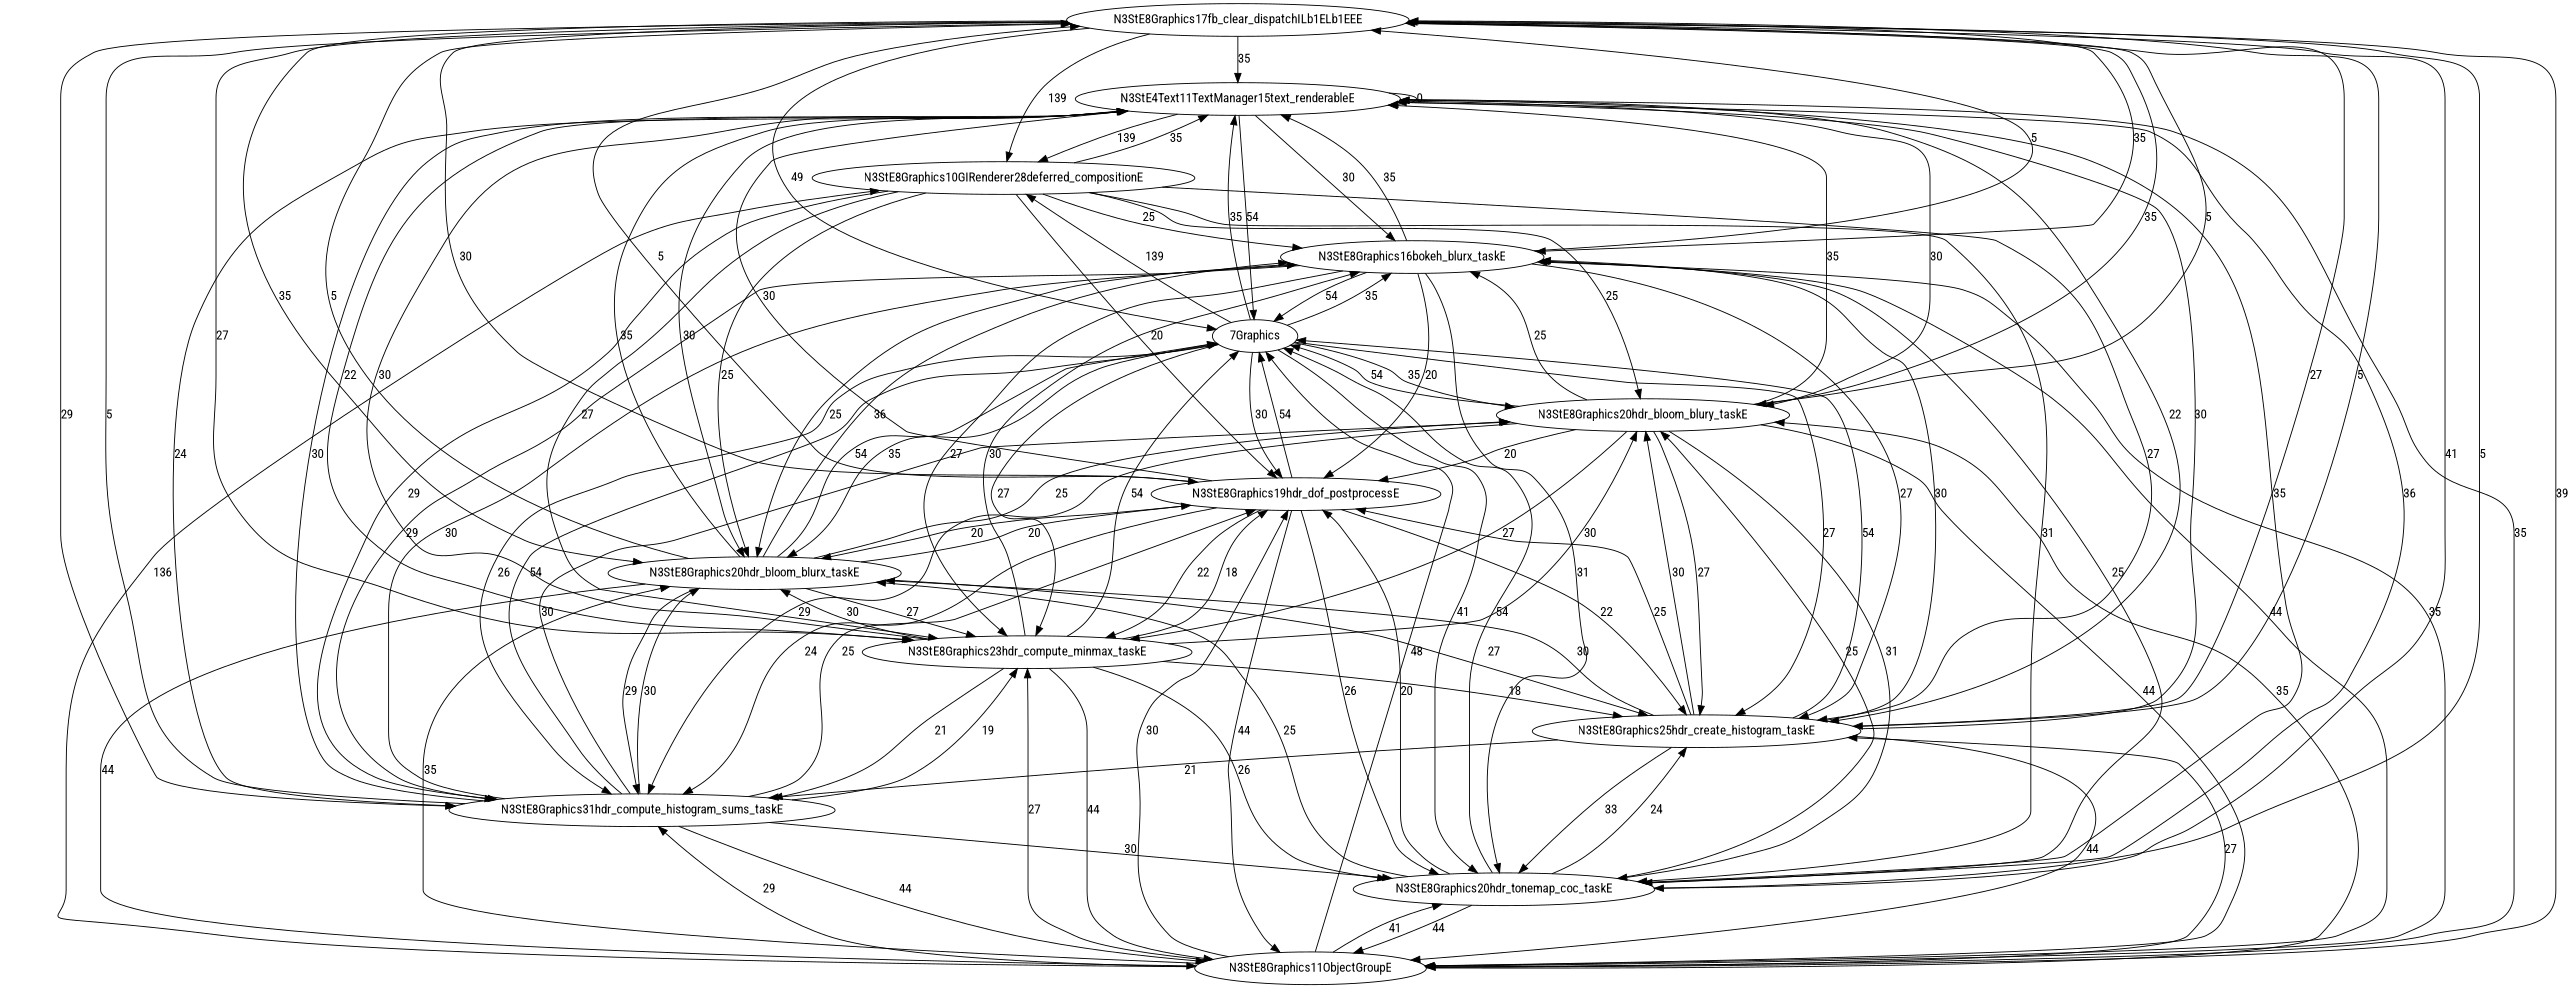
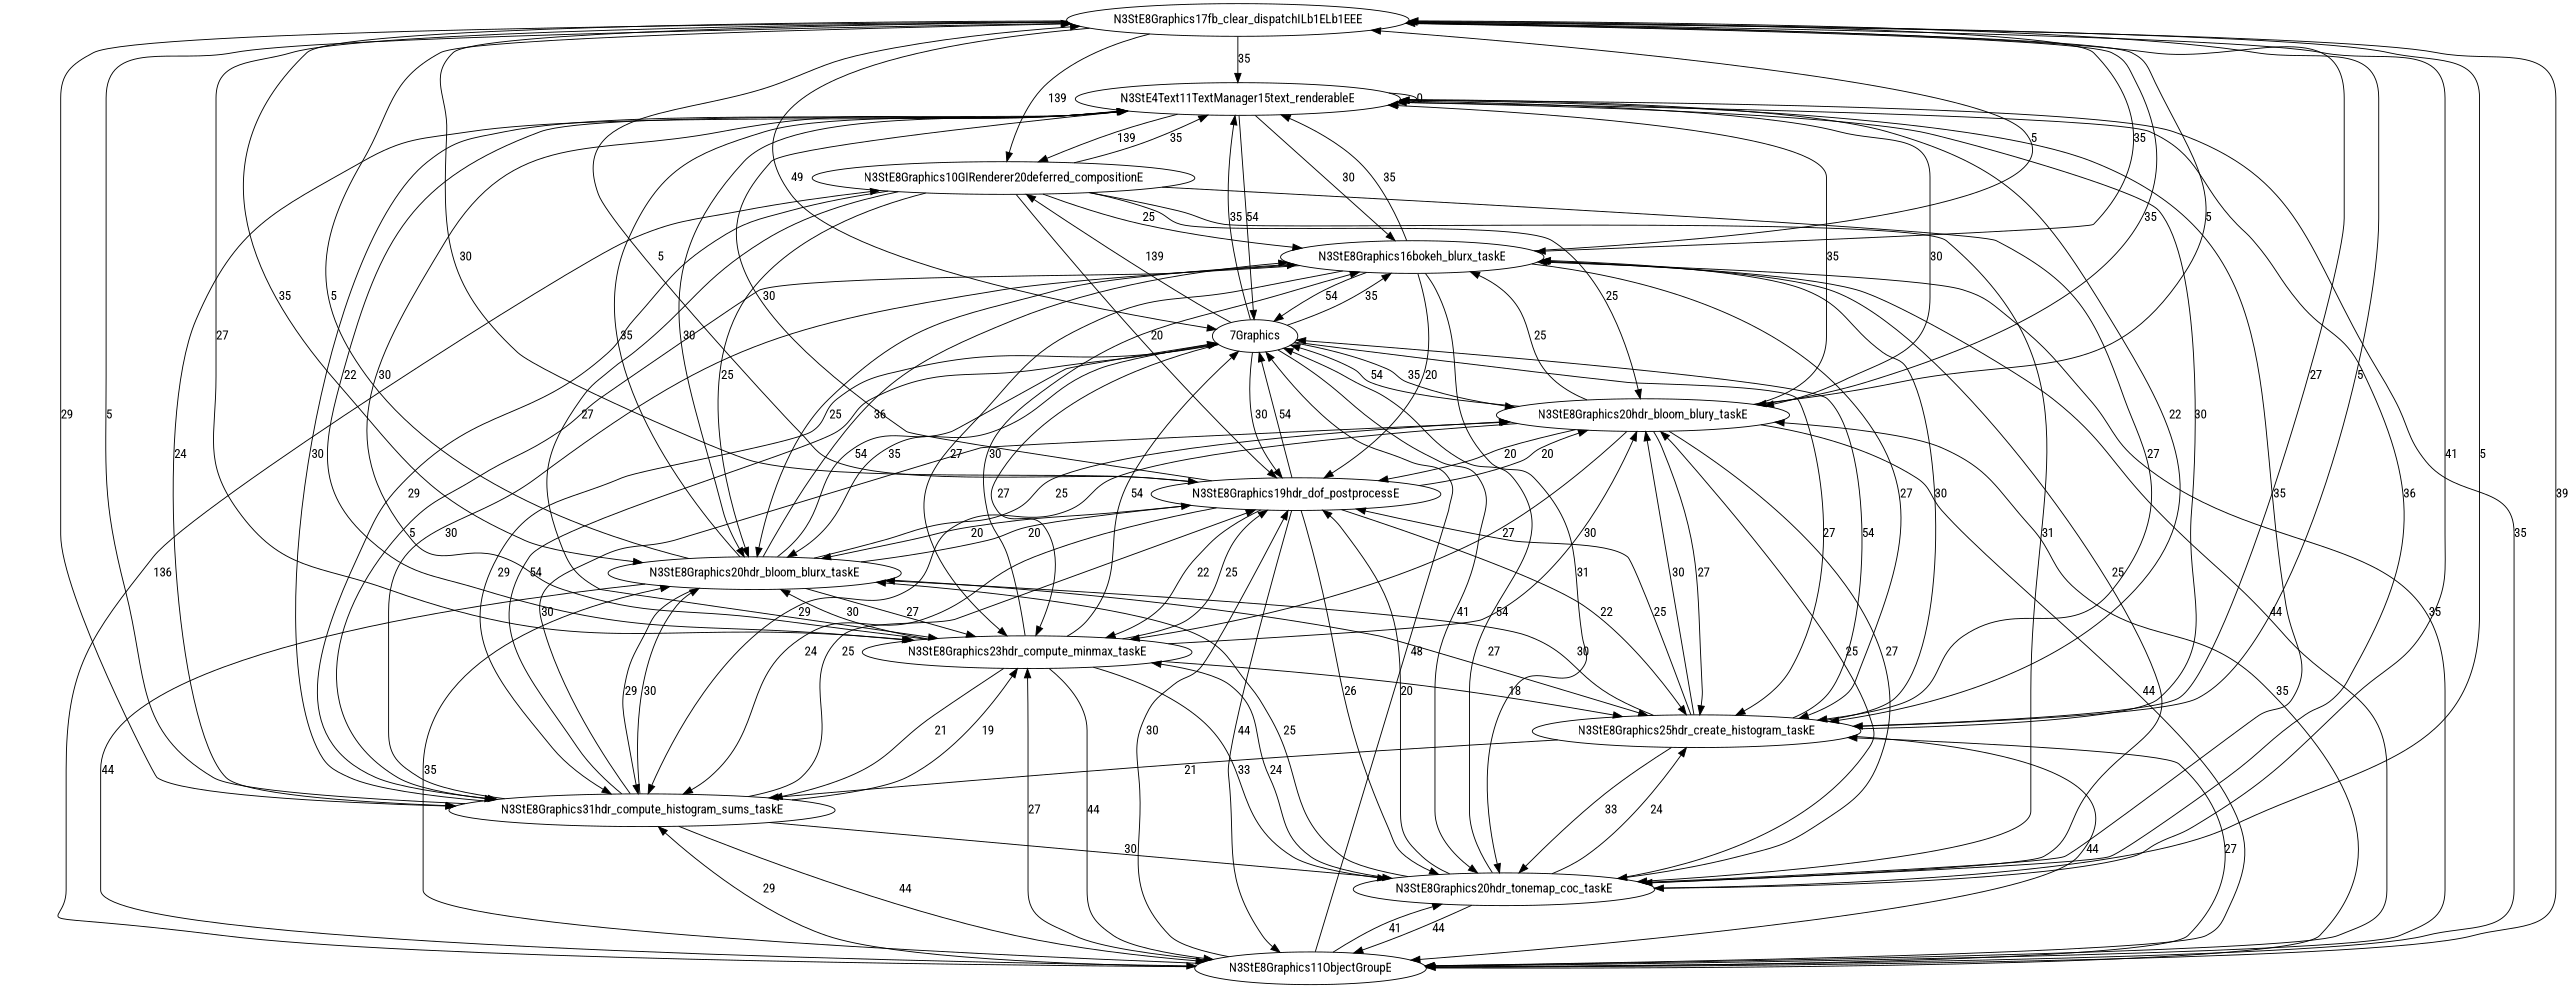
node "N3StE8Graphics10GIRenderer28deferred_compositionE": label "N3StE8Graphics10GIRenderer28deferred_compositionE" -> "N3StE8Graphics10GIRenderer20deferred_compositionE"
edge "N3StE8Graphics19hdr_dof_postprocessE" -> "N3StE8Graphics20hdr_bloom_blury_taskE": added, label "20"
edge "N3StE8Graphics16bokeh_blurx_taskE" -> "N3StE8Graphics31hdr_compute_histogram_sums_taskE": label "29" -> "5"
edge "7Graphics" -> "N3StE8Graphics31hdr_compute_histogram_sums_taskE": label "26" -> "29"
edge "N3StE8Graphics23hdr_compute_minmax_taskE" -> "N3StE8Graphics19hdr_dof_postprocessE": label "18" -> "25"
edge "N3StE8Graphics20hdr_bloom_blury_taskE" -> "N3StE8Graphics20hdr_tonemap_coc_taskE": label "31" -> "27"
edge "N3StE8Graphics23hdr_compute_minmax_taskE" -> "N3StE8Graphics20hdr_tonemap_coc_taskE": label "26" -> "33"
edge "N3StE8Graphics20hdr_tonemap_coc_taskE" -> "N3StE8Graphics23hdr_compute_minmax_taskE": added, label "24"
